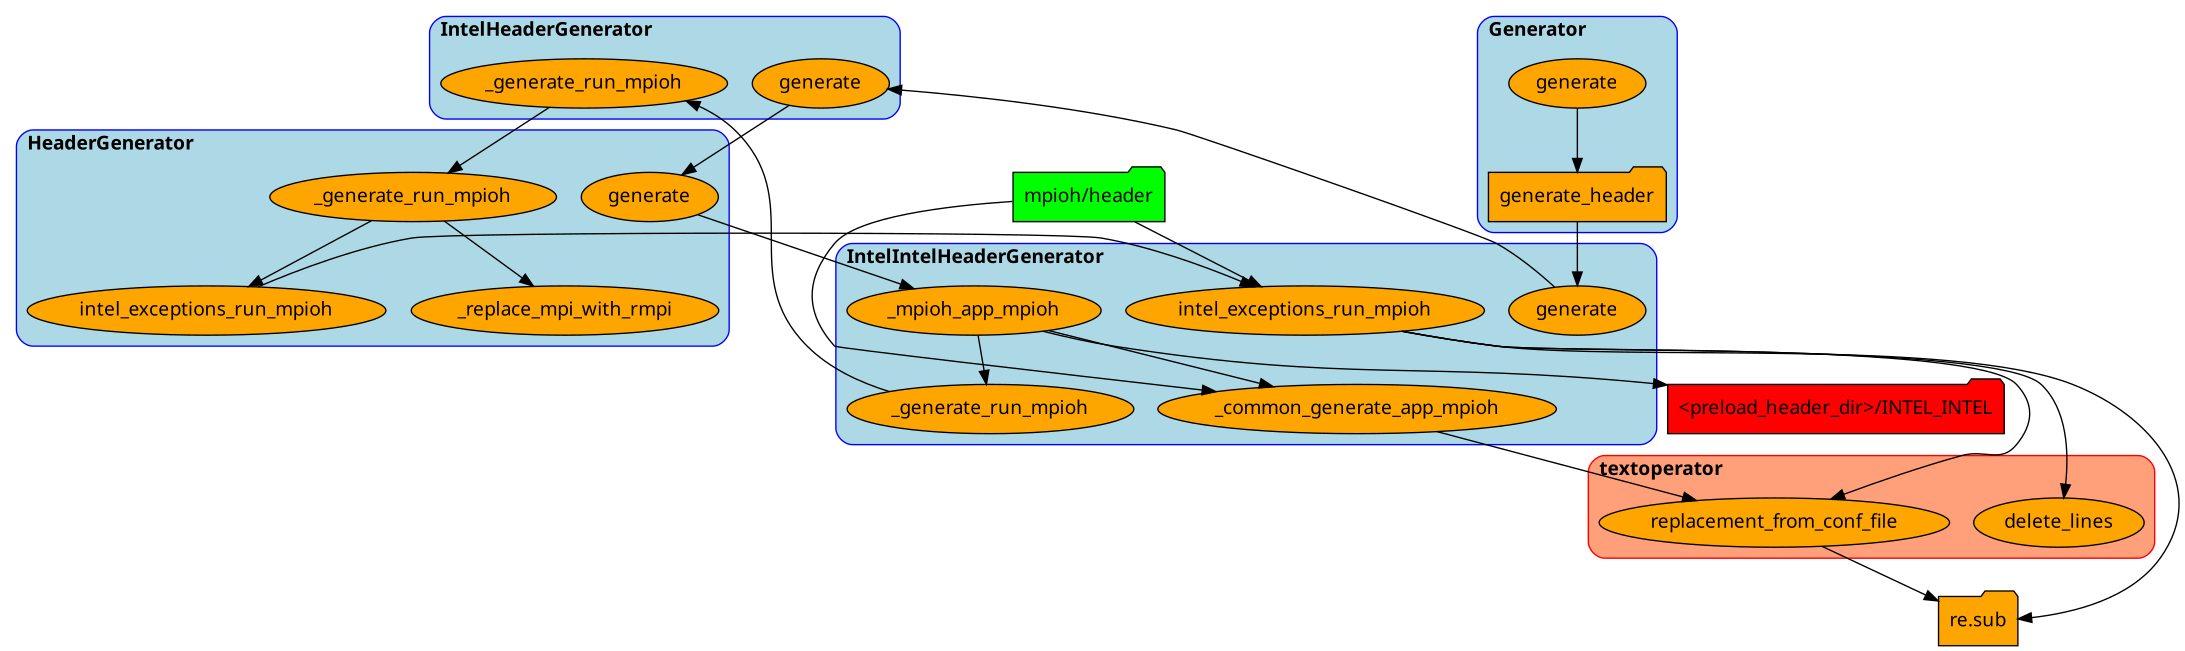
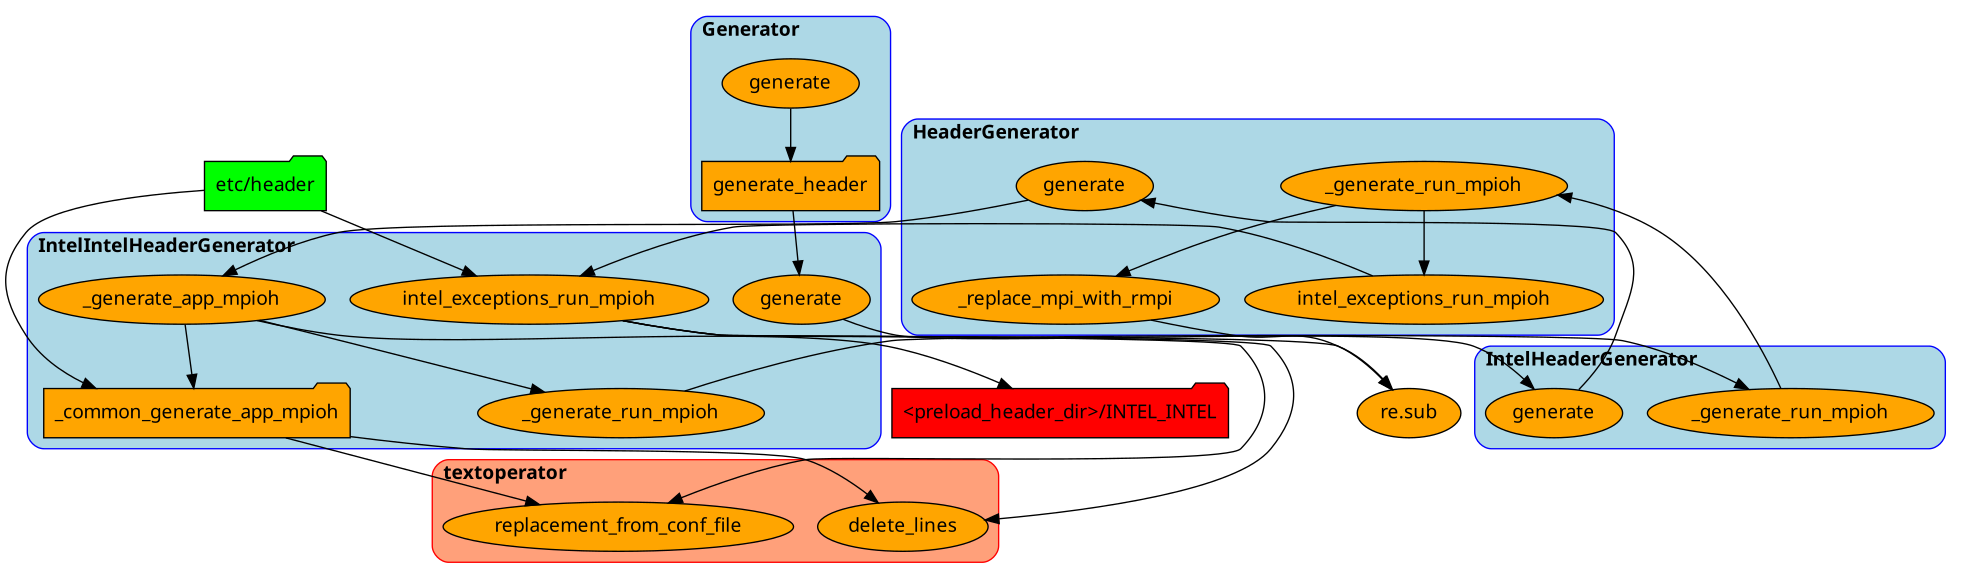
node "mpioh/header": label "mpioh/header" -> "etc/header"
node "_mpioh_app_mpioh": label "_mpioh_app_mpioh" -> "_generate_app_mpioh"
node "_common_generate_app_mpioh": shape ellipse -> folder
edge "_common_generate_app_mpioh" -> "delete_lines": added
edge "replacement_from_conf_file" -> "re.sub": now "_replace_mpi_with_rmpi" -> "re.sub"
node "re.sub": shape folder -> ellipse
